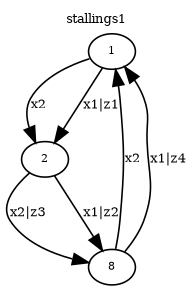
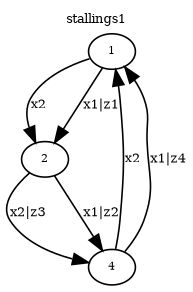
node "8": label "8" -> "4"
